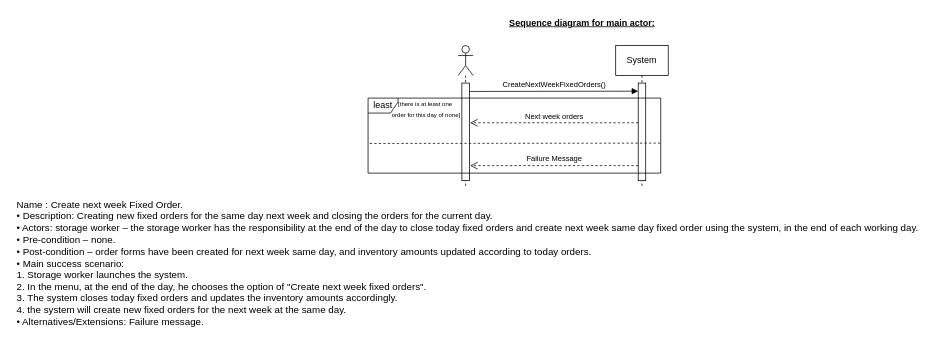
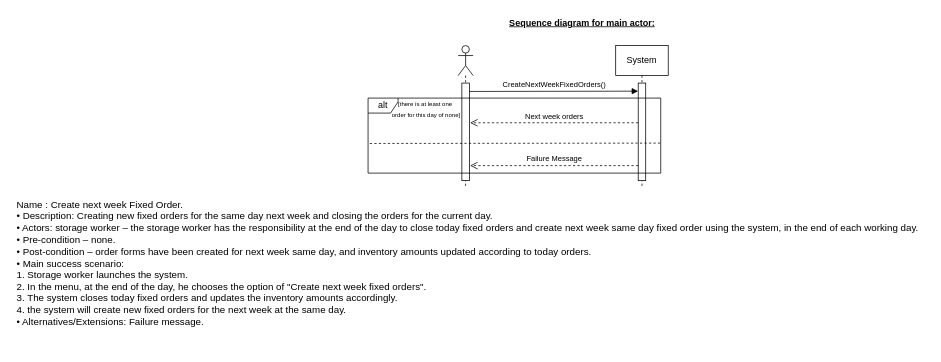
node "least": label "least" -> "alt"
